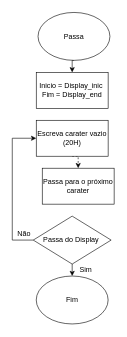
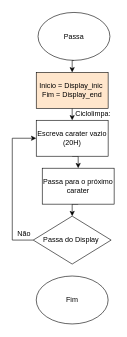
node "Inicio = Display_inic Fim = Display_end": fillcolor #ffffff -> #ffe6cc
edge "Inicio = Display_inic Fim = Display_end" -> "Escreva carater vazio (20H)": added
node "Ciclolimpa:": added
edge "Escreva carater vazio (20H)" -> "Passa para o próximo carater": style dashed -> solid
edge "Passa para o próximo carater" -> "Passa do Display": added
edge "Passa do Display" -> "Fim": removed
node "Sim": removed
